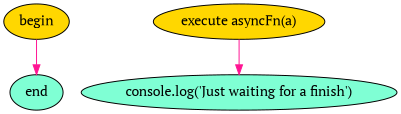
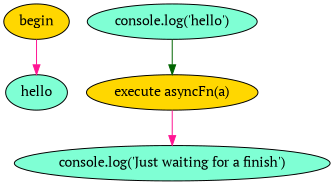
node "console.log('hello')": added
node "end": label "end" -> "hello"
